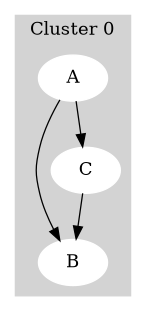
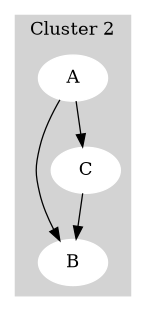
cluster "Cluster 0": label "Cluster 0" -> "Cluster 2"
